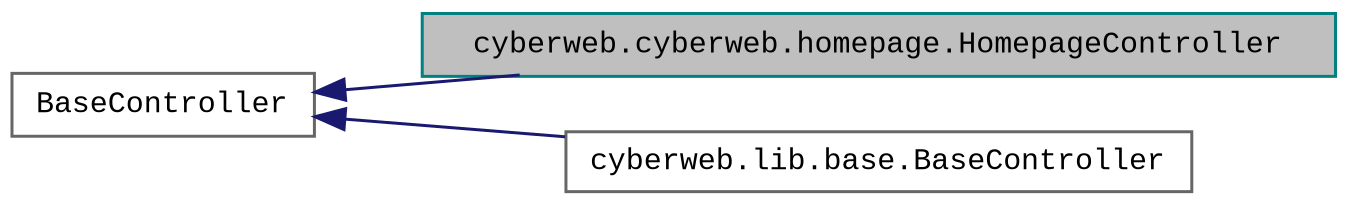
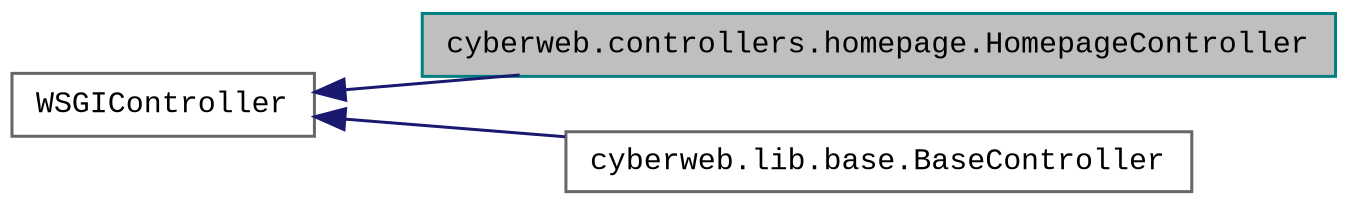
node "cyberweb.cyberweb.homepage.HomepageController": label "cyberweb.cyberweb.homepage.HomepageController" -> "cyberweb.controllers.homepage.HomepageController"
node "BaseController": label "BaseController" -> "WSGIController"
